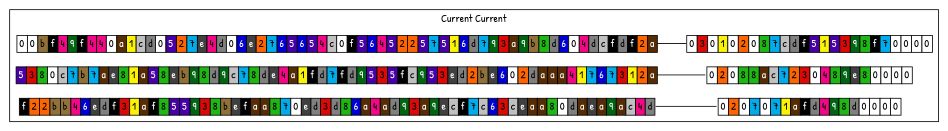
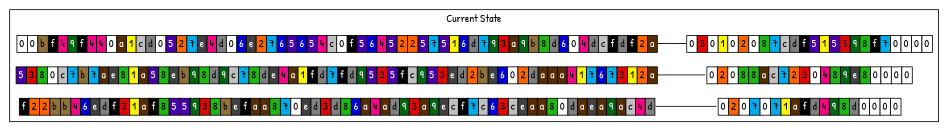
cluster "Current Current": label "Current Current" -> "Current State"
